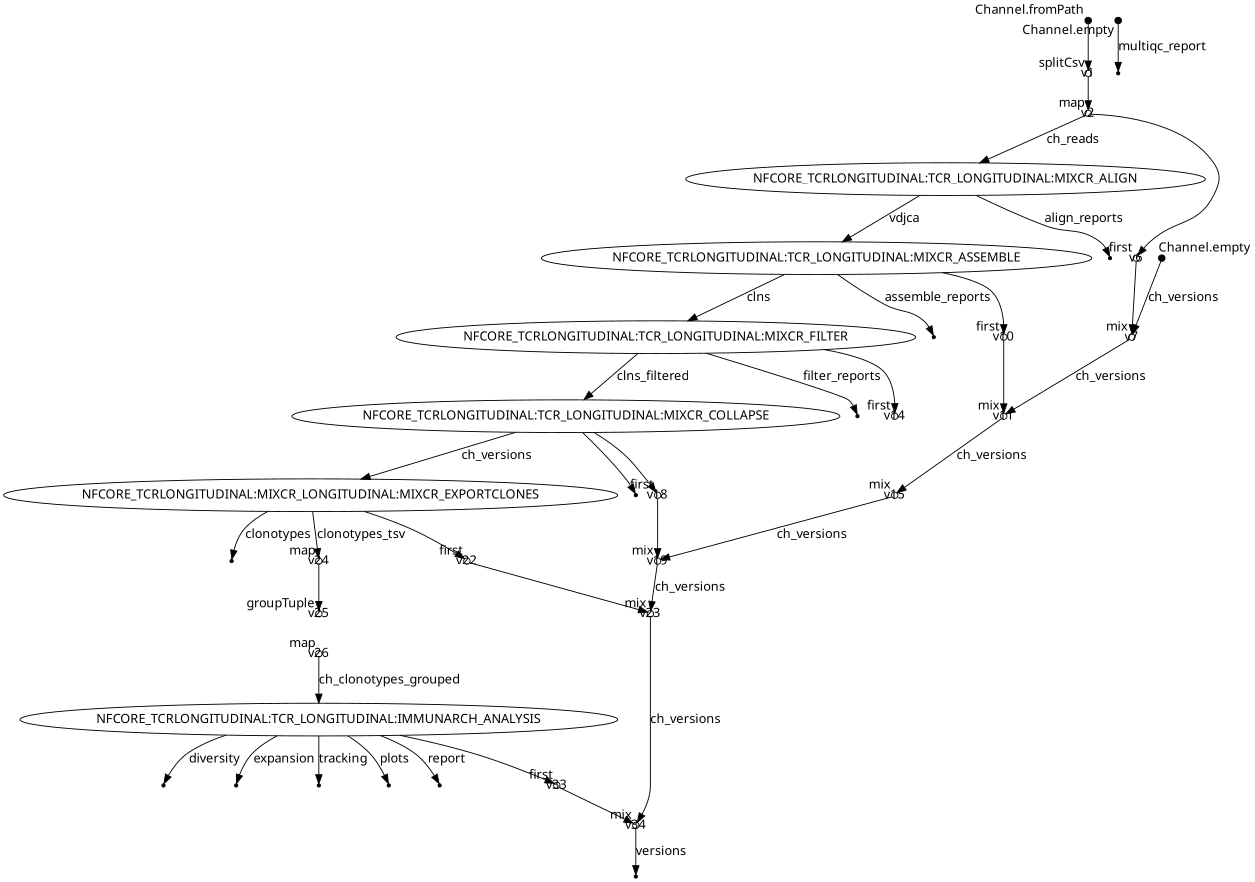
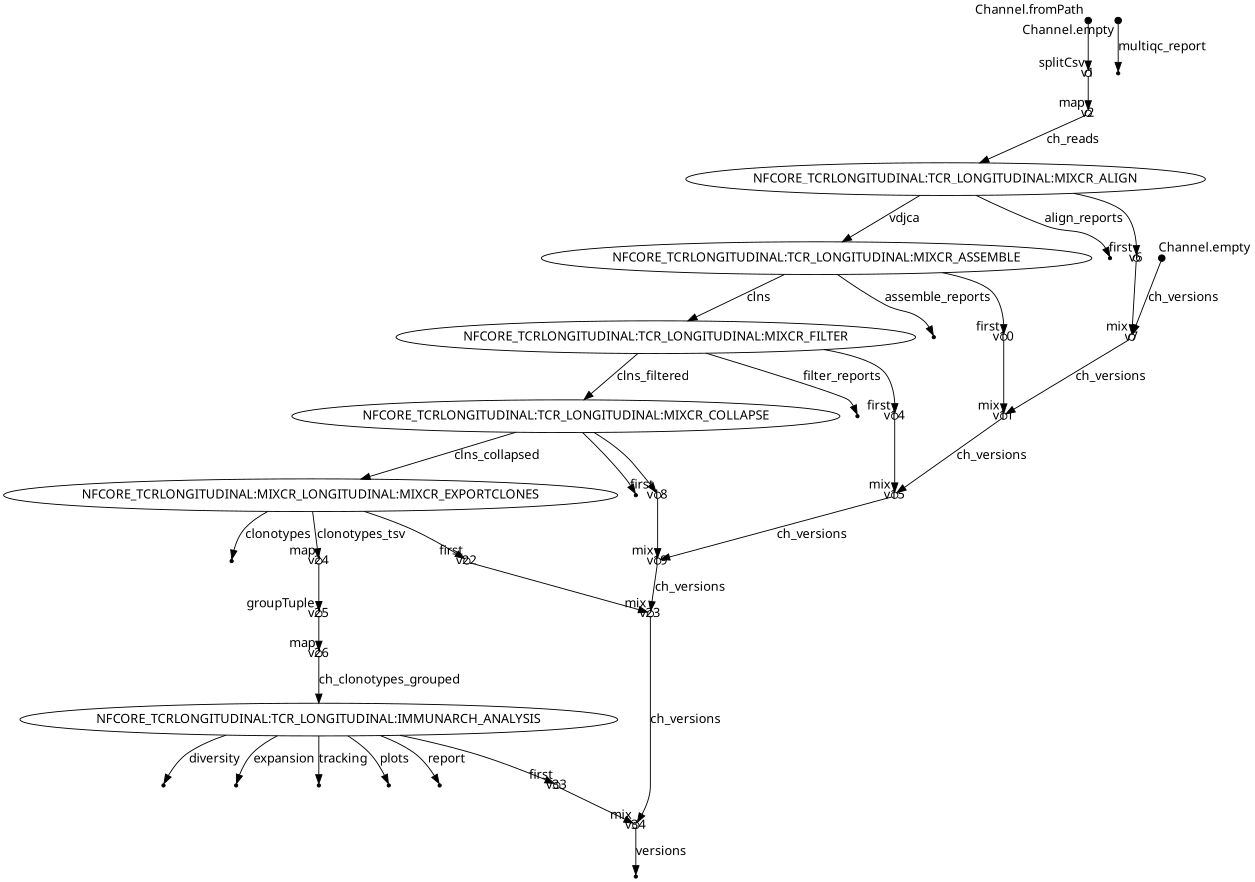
edge "v2 map" -> "v6 first": now "NFCORE_TCRLONGITUDINAL:TCR_LONGITUDINAL:MIXCR_ALIGN" -> "v6 first"
edge "v14 first" -> "v15 mix": added
edge "NFCORE_TCRLONGITUDINAL:TCR_LONGITUDINAL:MIXCR_COLLAPSE" -> "NFCORE_TCRLONGITUDINAL:MIXCR_LONGITUDINAL:MIXCR_EXPORTCLONES": label "ch_versions" -> "clns_collapsed"
edge "v25 groupTuple" -> "v26 map": added
